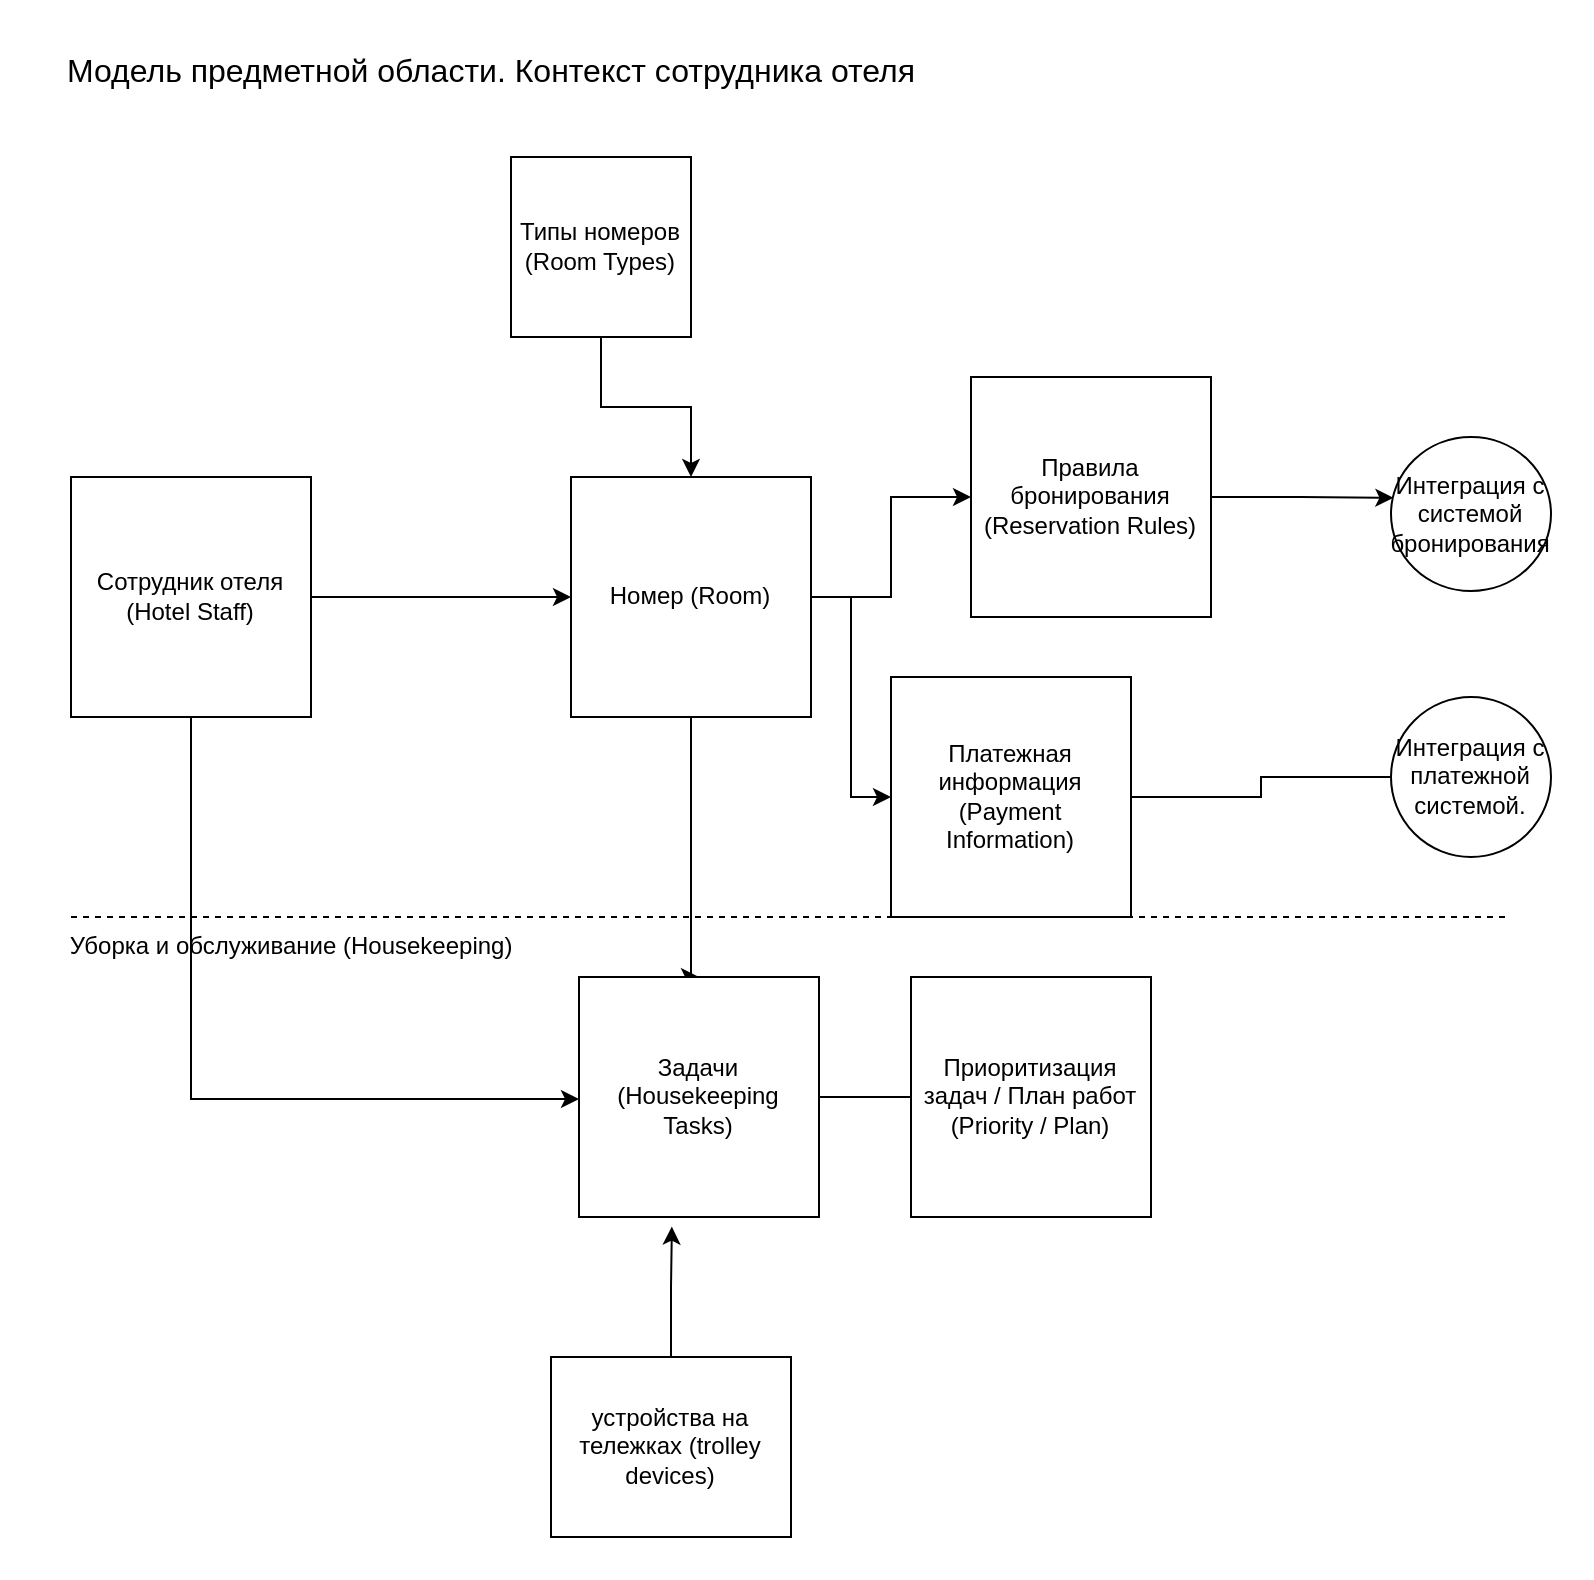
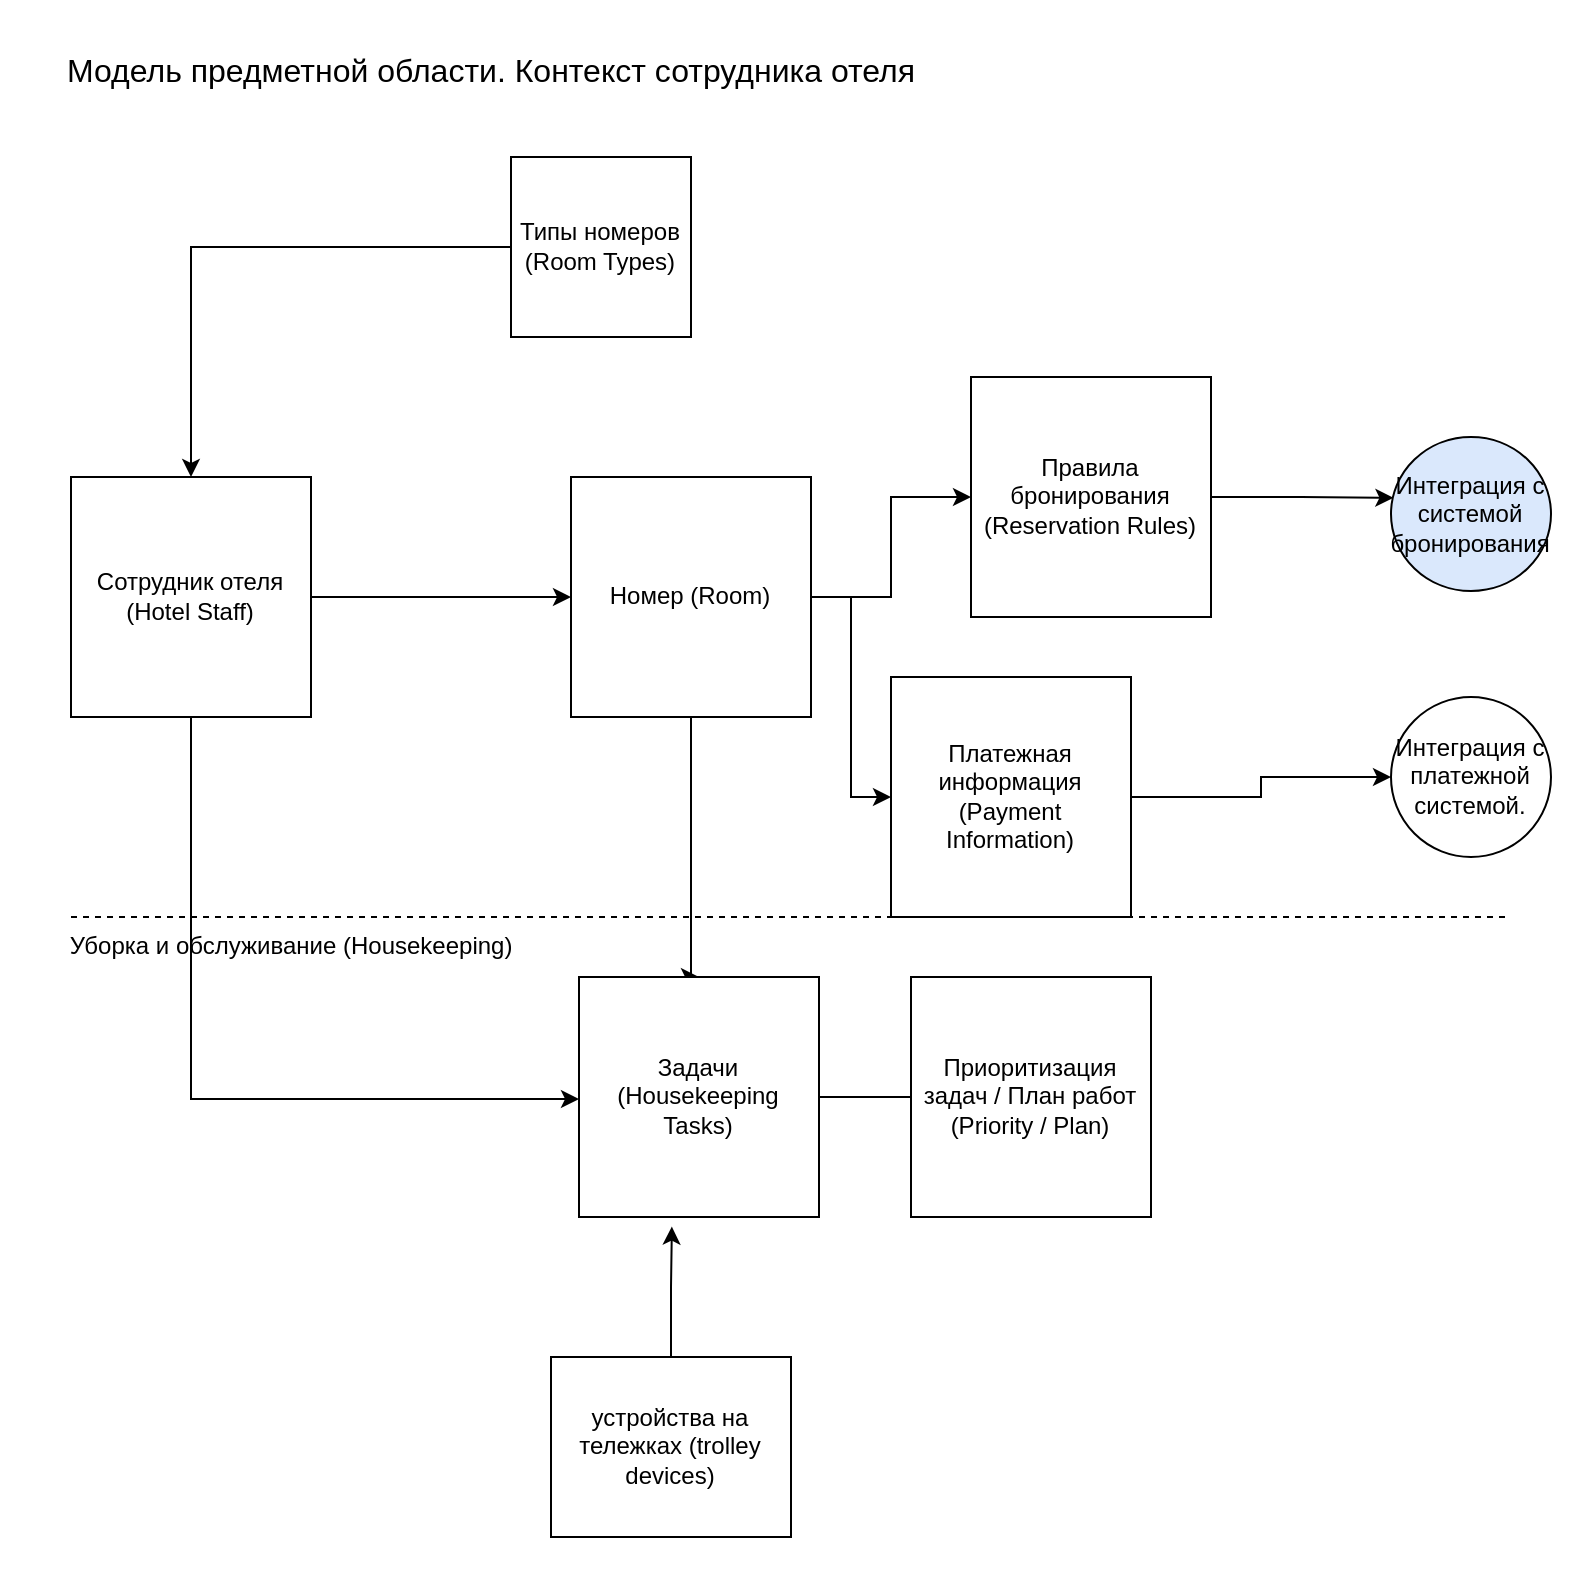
edge "Типы номеров (Room Types)" -> "Номер (Room)": now "Типы номеров (Room Types)" -> "Сотрудник отеля (Hotel Staff)"
node "Интеграция с системой бронирования": fillcolor #ffffff -> #dae8fc
edge "Интеграция с платежной системой." -- "Платежная информация (Payment Information)": arrowhead none -> classic
